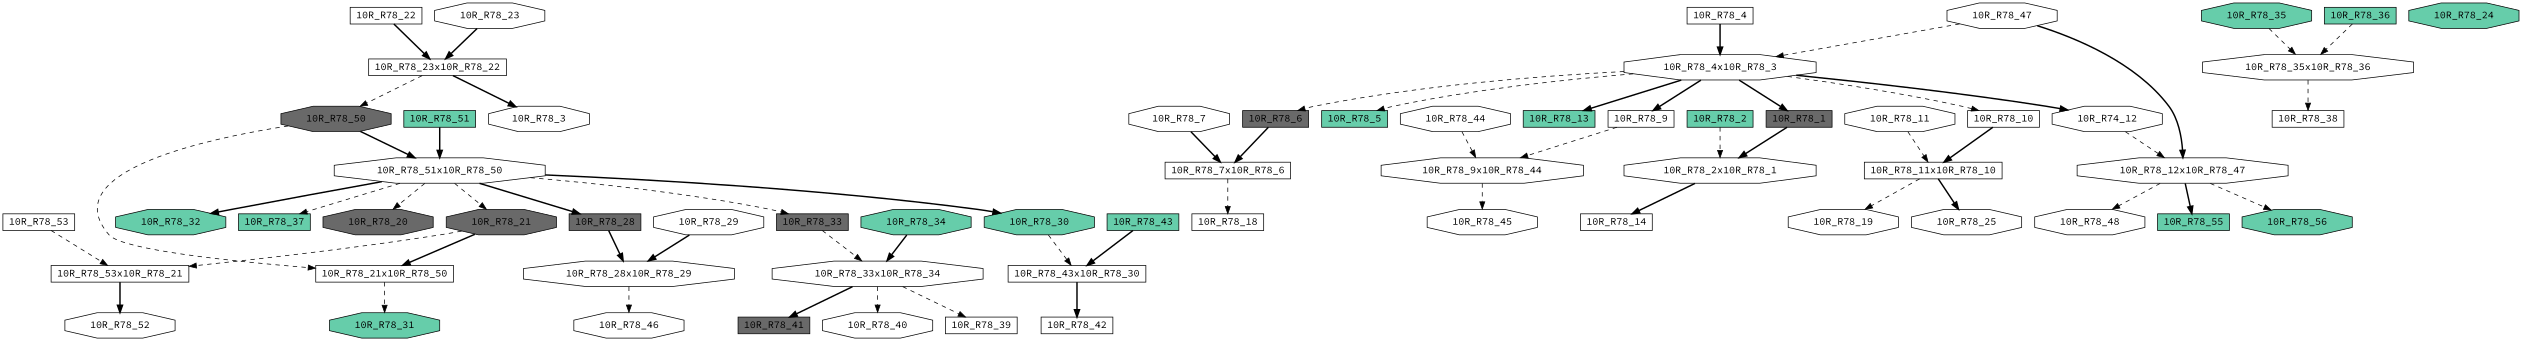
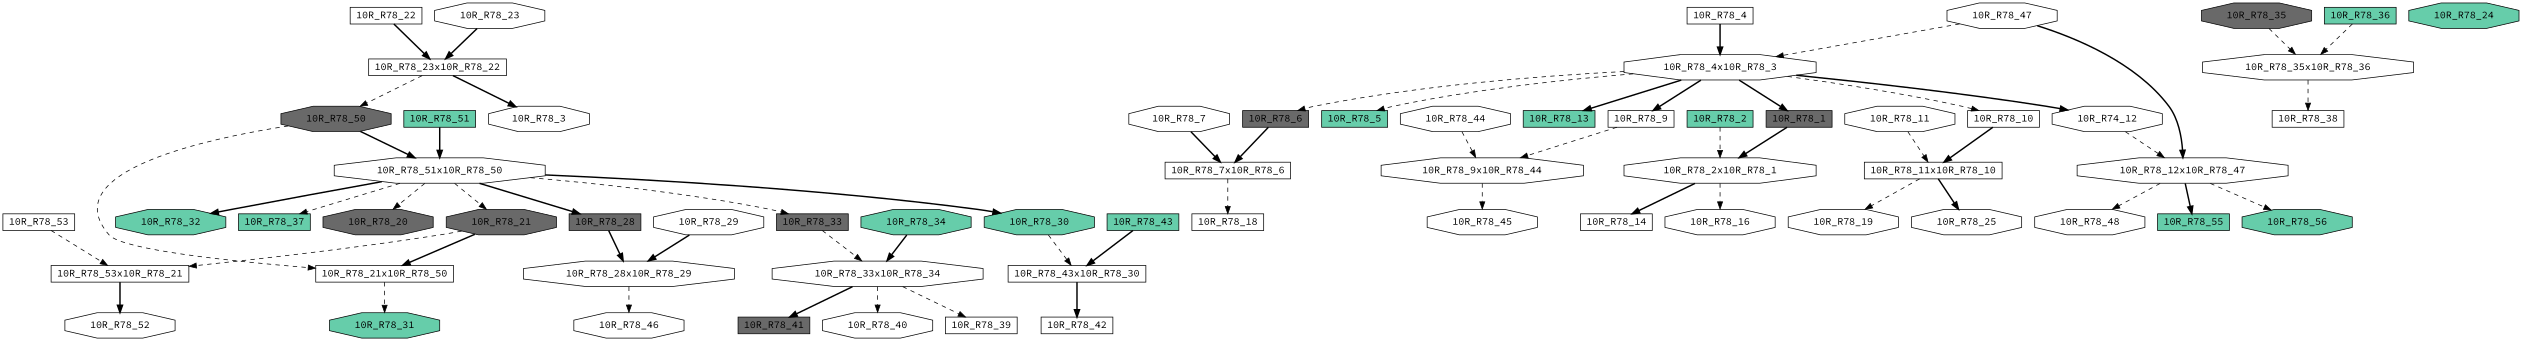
node "10R_R78_35": fillcolor aquamarine3 -> dimgrey
node "10R_R78_16": added
